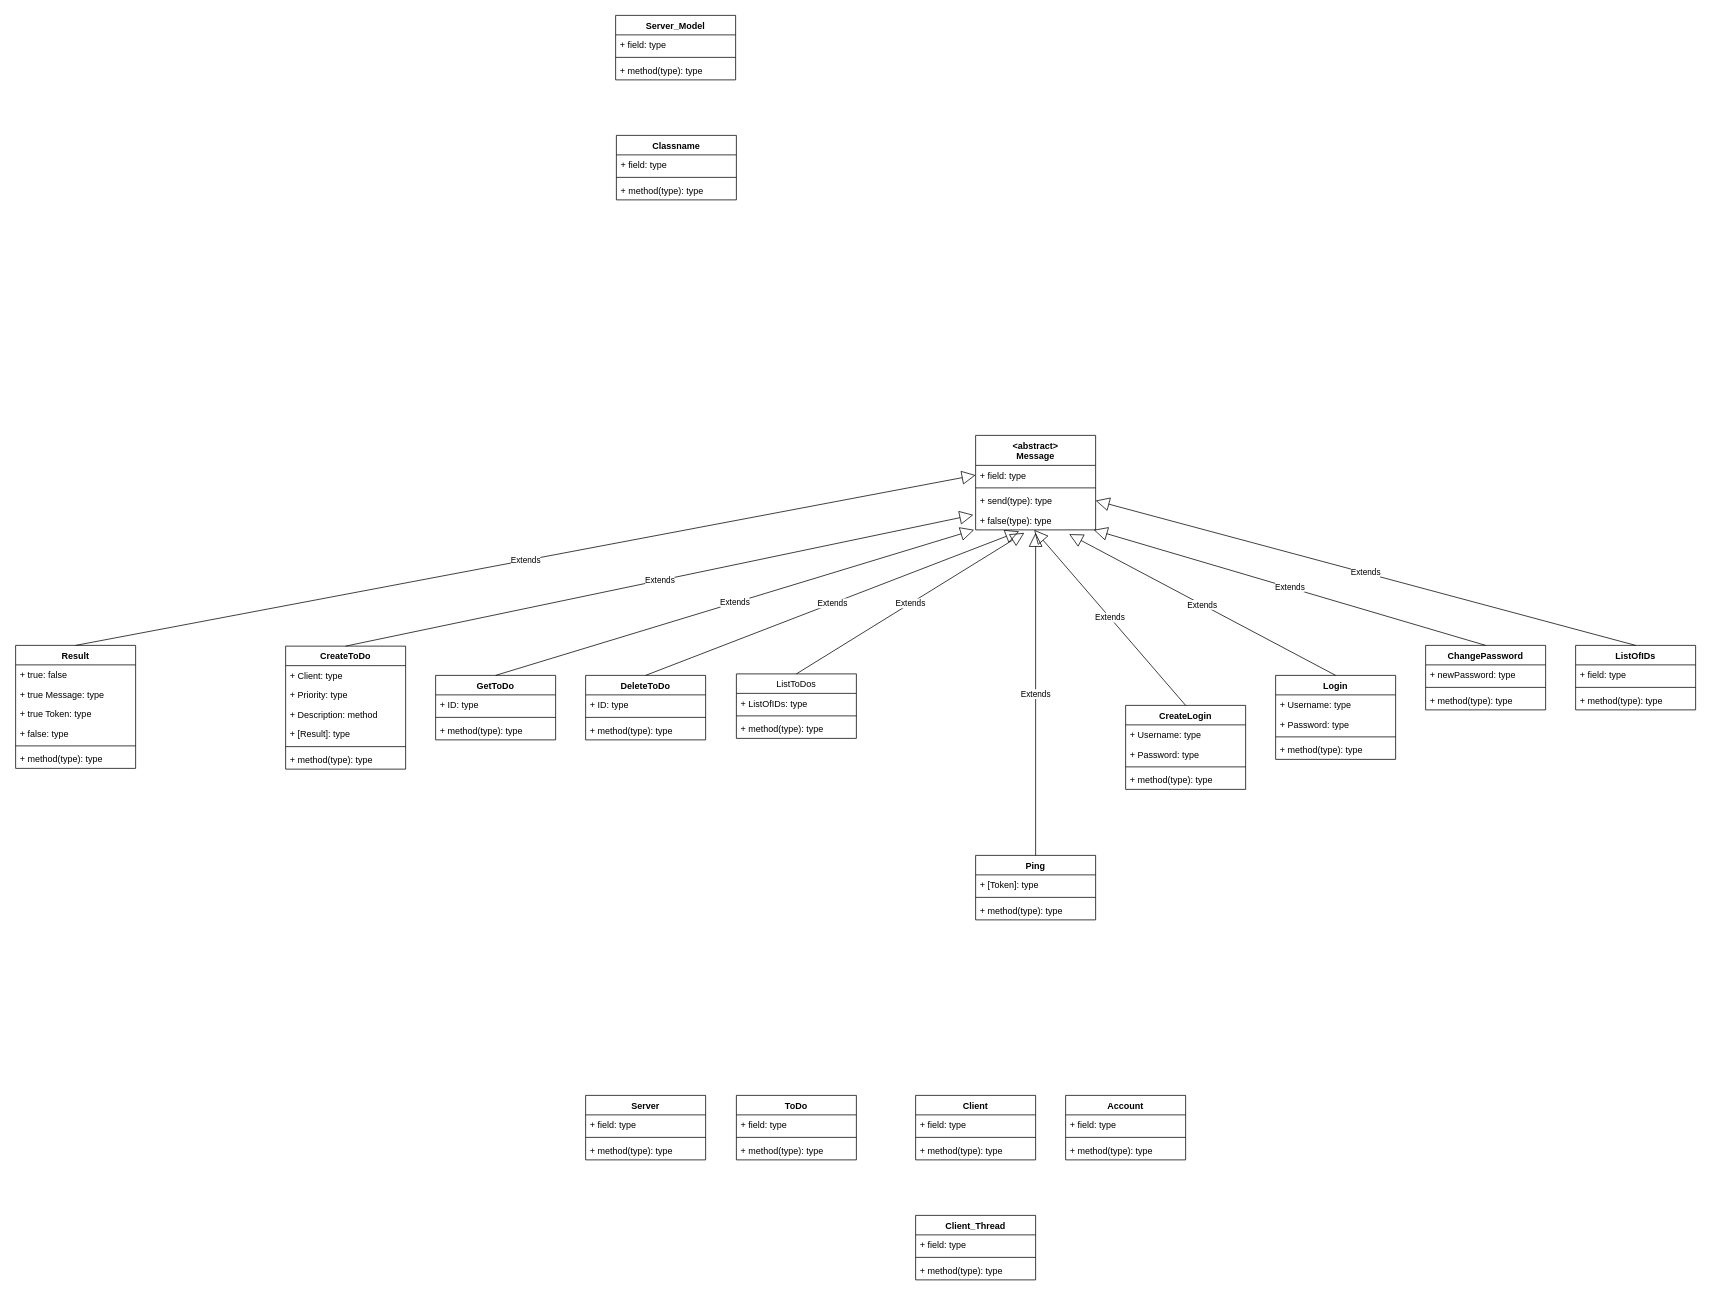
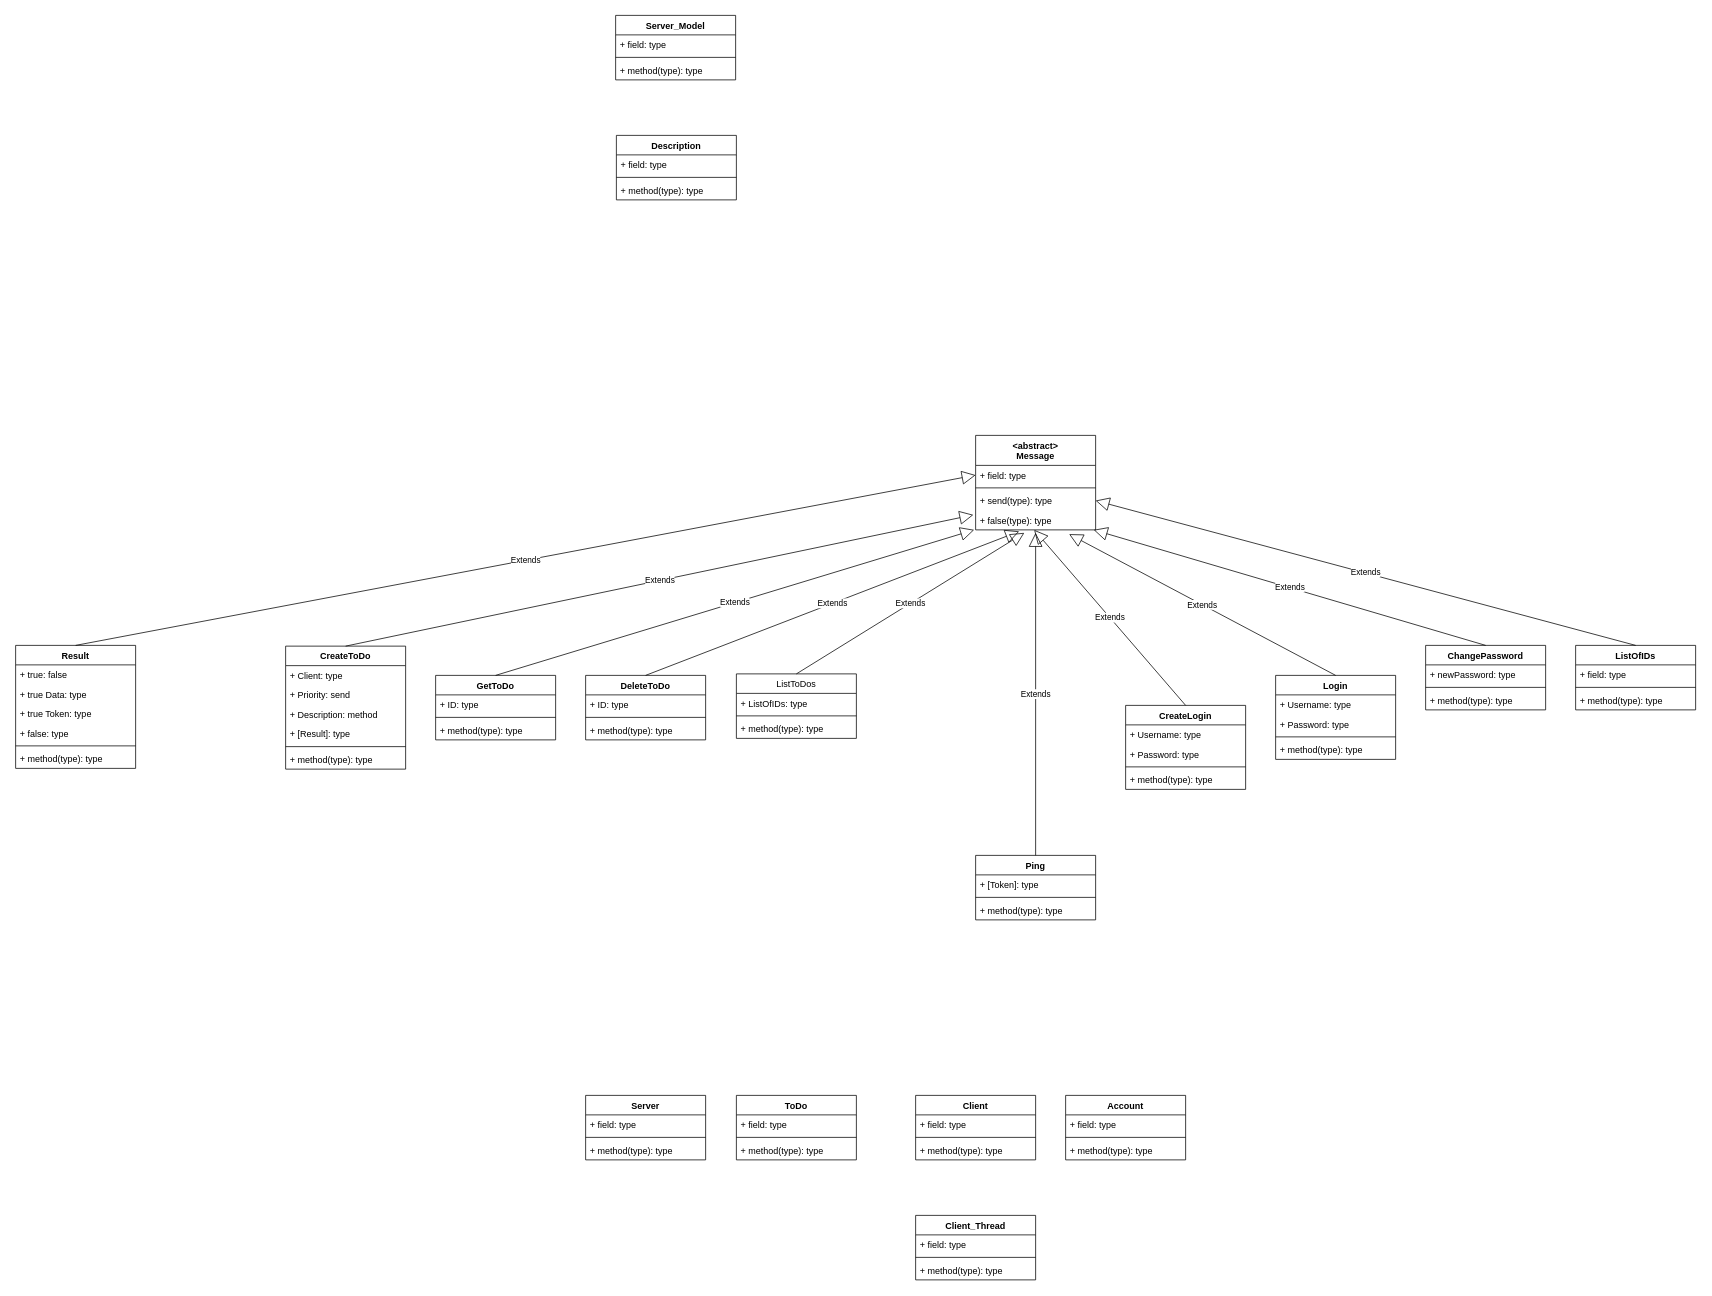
node "Classname": label "Classname" -> "Description"
node "+ true Message: type": label "+ true Message: type" -> "+ true Data: type"
node "+ Priority: type": label "+ Priority: type" -> "+ Priority: send"
